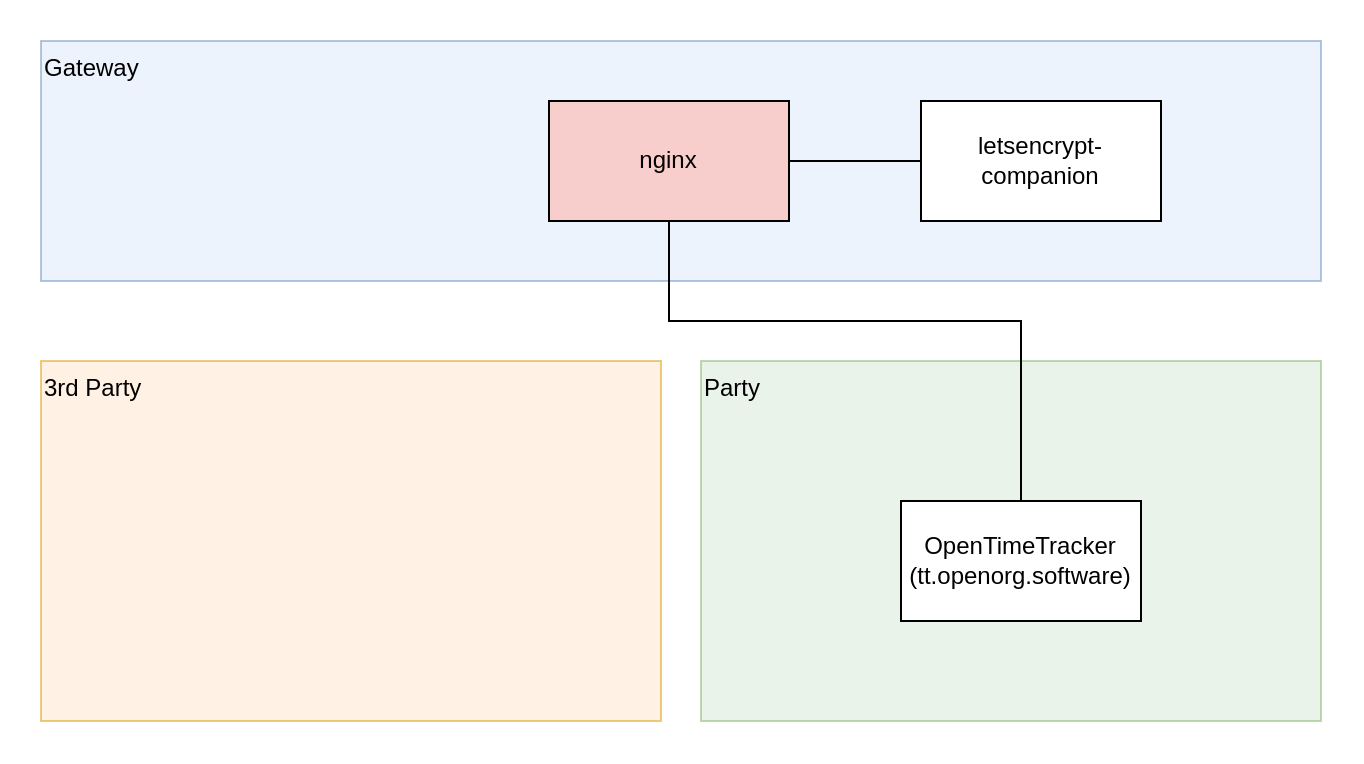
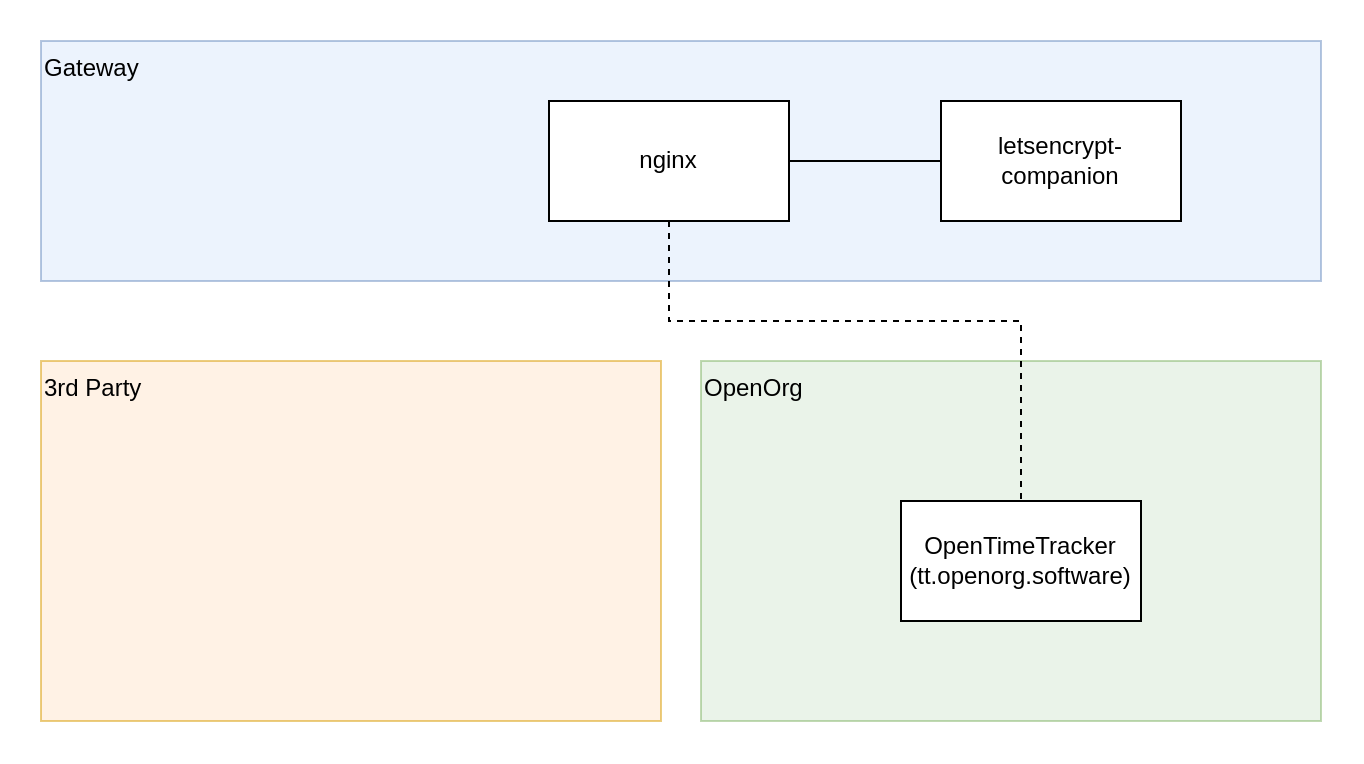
node "nginx": fillcolor #f8cecc -> #ffffff
node "letsencrypt-companion": moved (1041, 161) -> (1061, 161)
edge "nginx" -- "OpenTimeTracker (tt.openorg.software)": style solid -> dashed
node "Party": label "Party" -> "OpenOrg"
